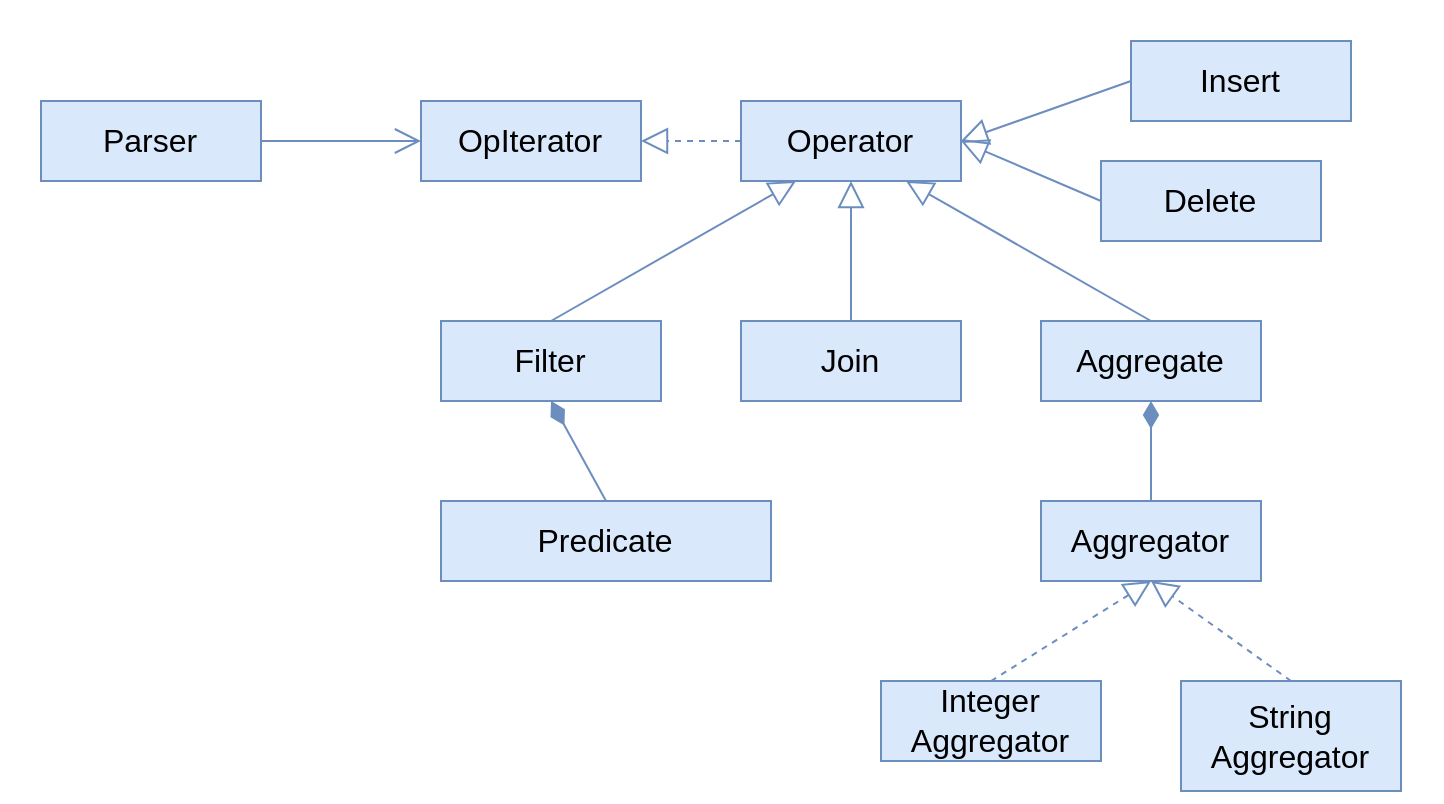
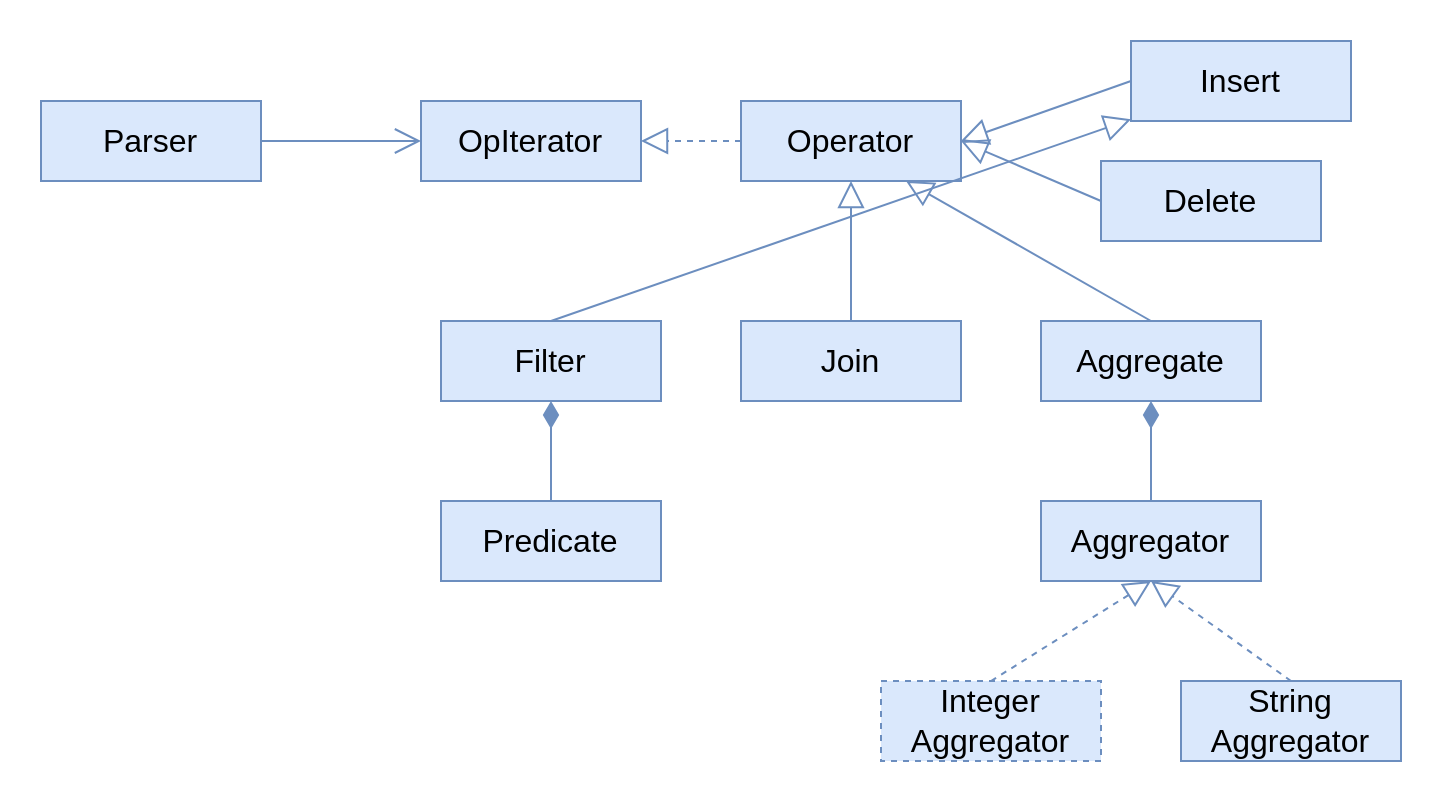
edge "Filter" -> "Operator": now "Filter" -> "Insert"
node "Predicate": size 330x80 -> 220x80
node "Integer Aggregator": style solid -> dashed
node "String Aggregator": size 220x110 -> 220x80
